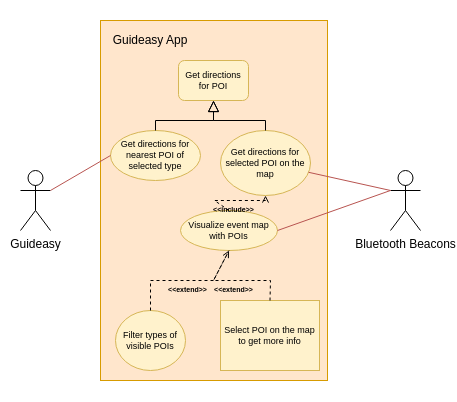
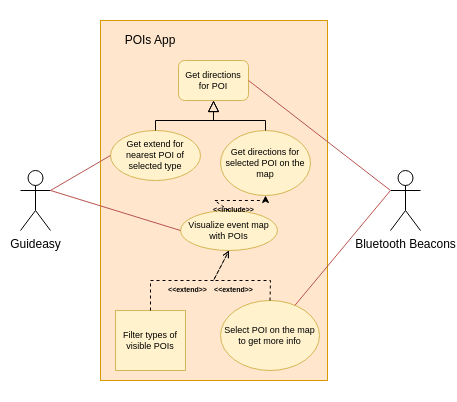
node "Guideasy App": label "Guideasy App" -> "POIs App"
node "Get directions for nearest POI of selected type": label "Get directions for nearest POI of selected type" -> "Get extend for nearest POI of selected type"
edge "Get directions for selected POI on the map" -- "Bluetooth Beacons": now "Get directions for POI" -- "Bluetooth Beacons"
edge "Visualize event map with POIs" -> "Get directions for selected POI on the map": arrowhead open -> classic
edge "Guideasy" -- "Visualize event map with POIs": added
edge "Bluetooth Beacons" -- "Visualize event map with POIs": now "Bluetooth Beacons" -- "Select POI on the map to get more info"
edge "Visualize event map with POIs" -- "Filter types of visible POIs": arrowhead none -> open
node "Select POI on the map to get more info": shape rectangle -> ellipse
node "Filter types of visible POIs": shape ellipse -> rectangle
